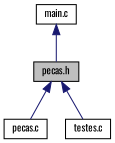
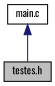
node "pecas.h": label "pecas.h" -> "testes.h"
node "pecas.c": removed
node "testes.c": removed
